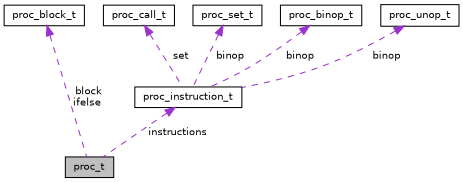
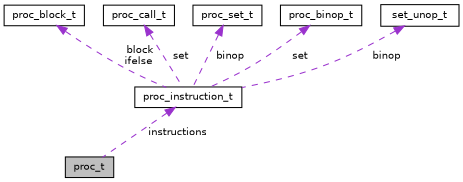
node "proc_unop_t": label "proc_unop_t" -> "set_unop_t"
edge "proc_instruction_t" -> "proc_binop_t": label " binop" -> " set"
edge "proc_t" -> "proc_block_t": now "proc_instruction_t" -> "proc_block_t"
